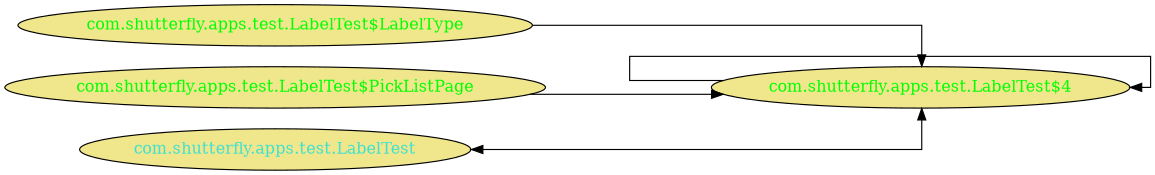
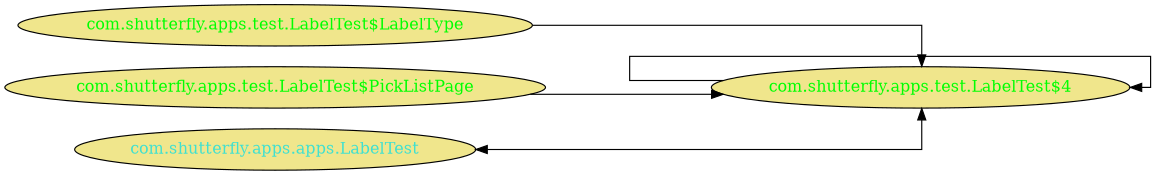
node "com.shutterfly.apps.test.LabelTest": label "com.shutterfly.apps.test.LabelTest" -> "com.shutterfly.apps.apps.LabelTest"
